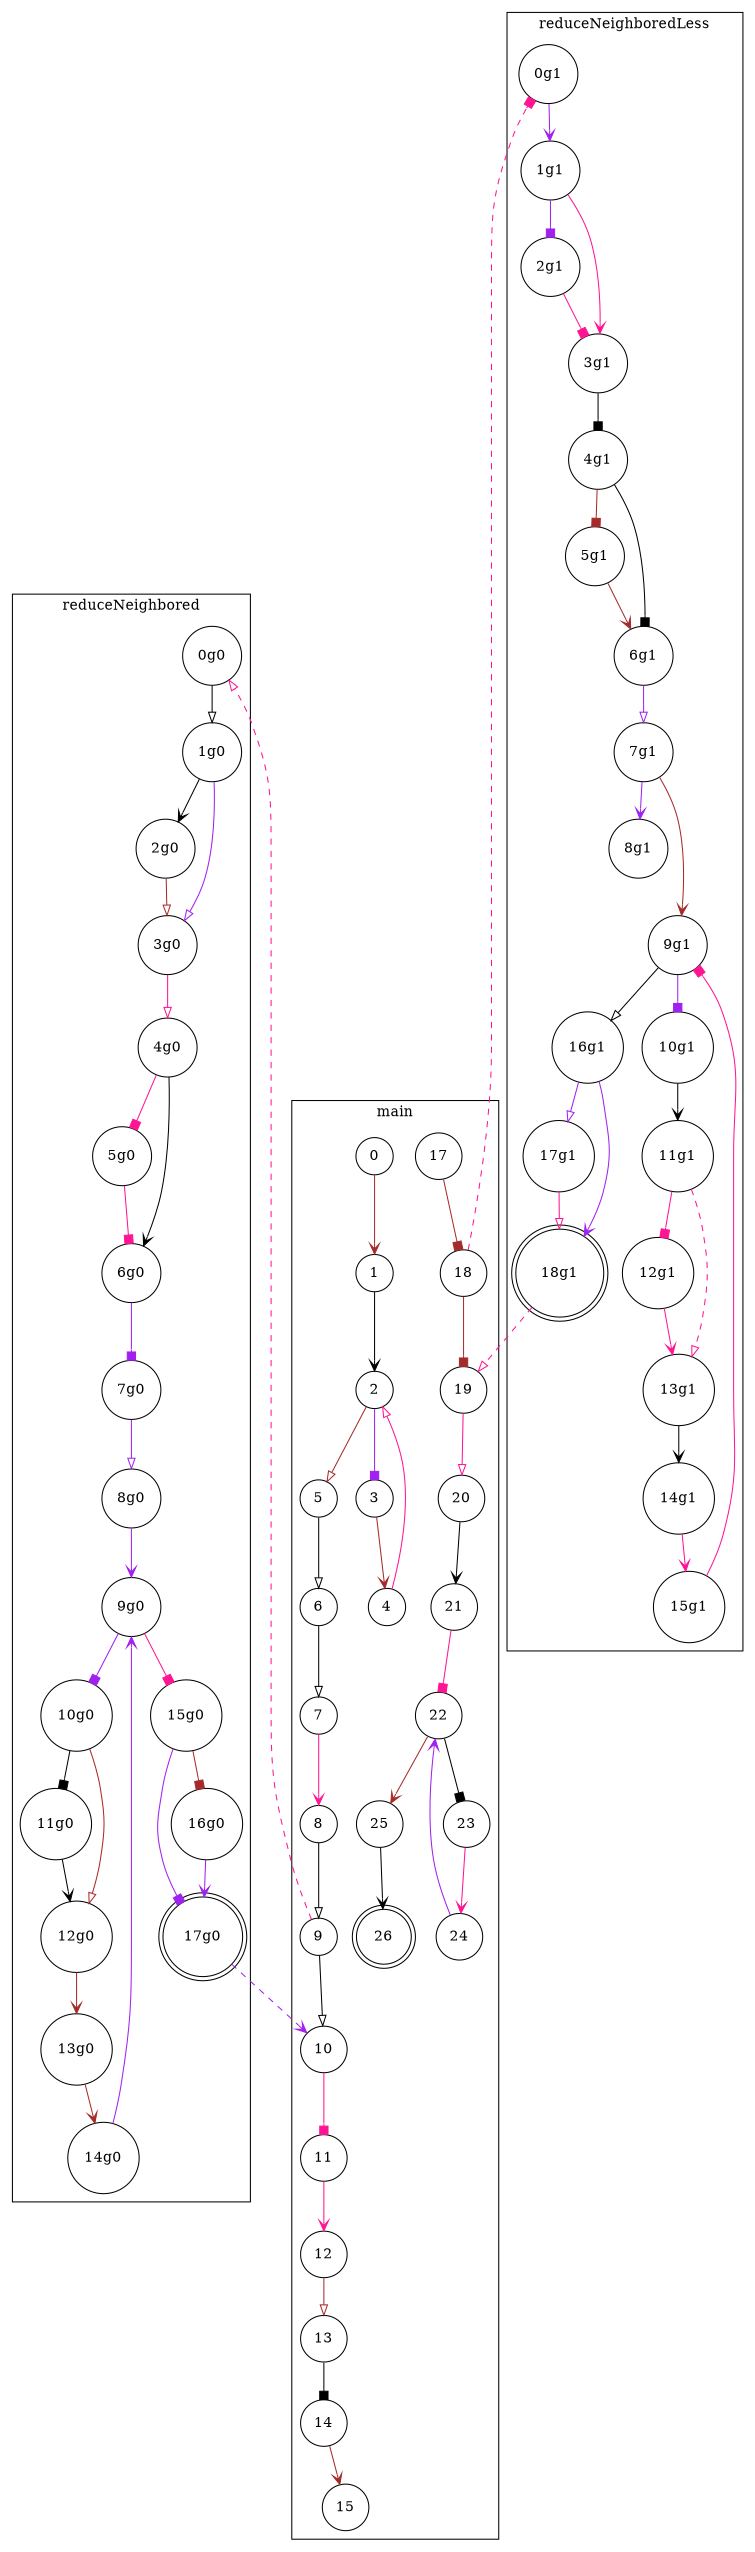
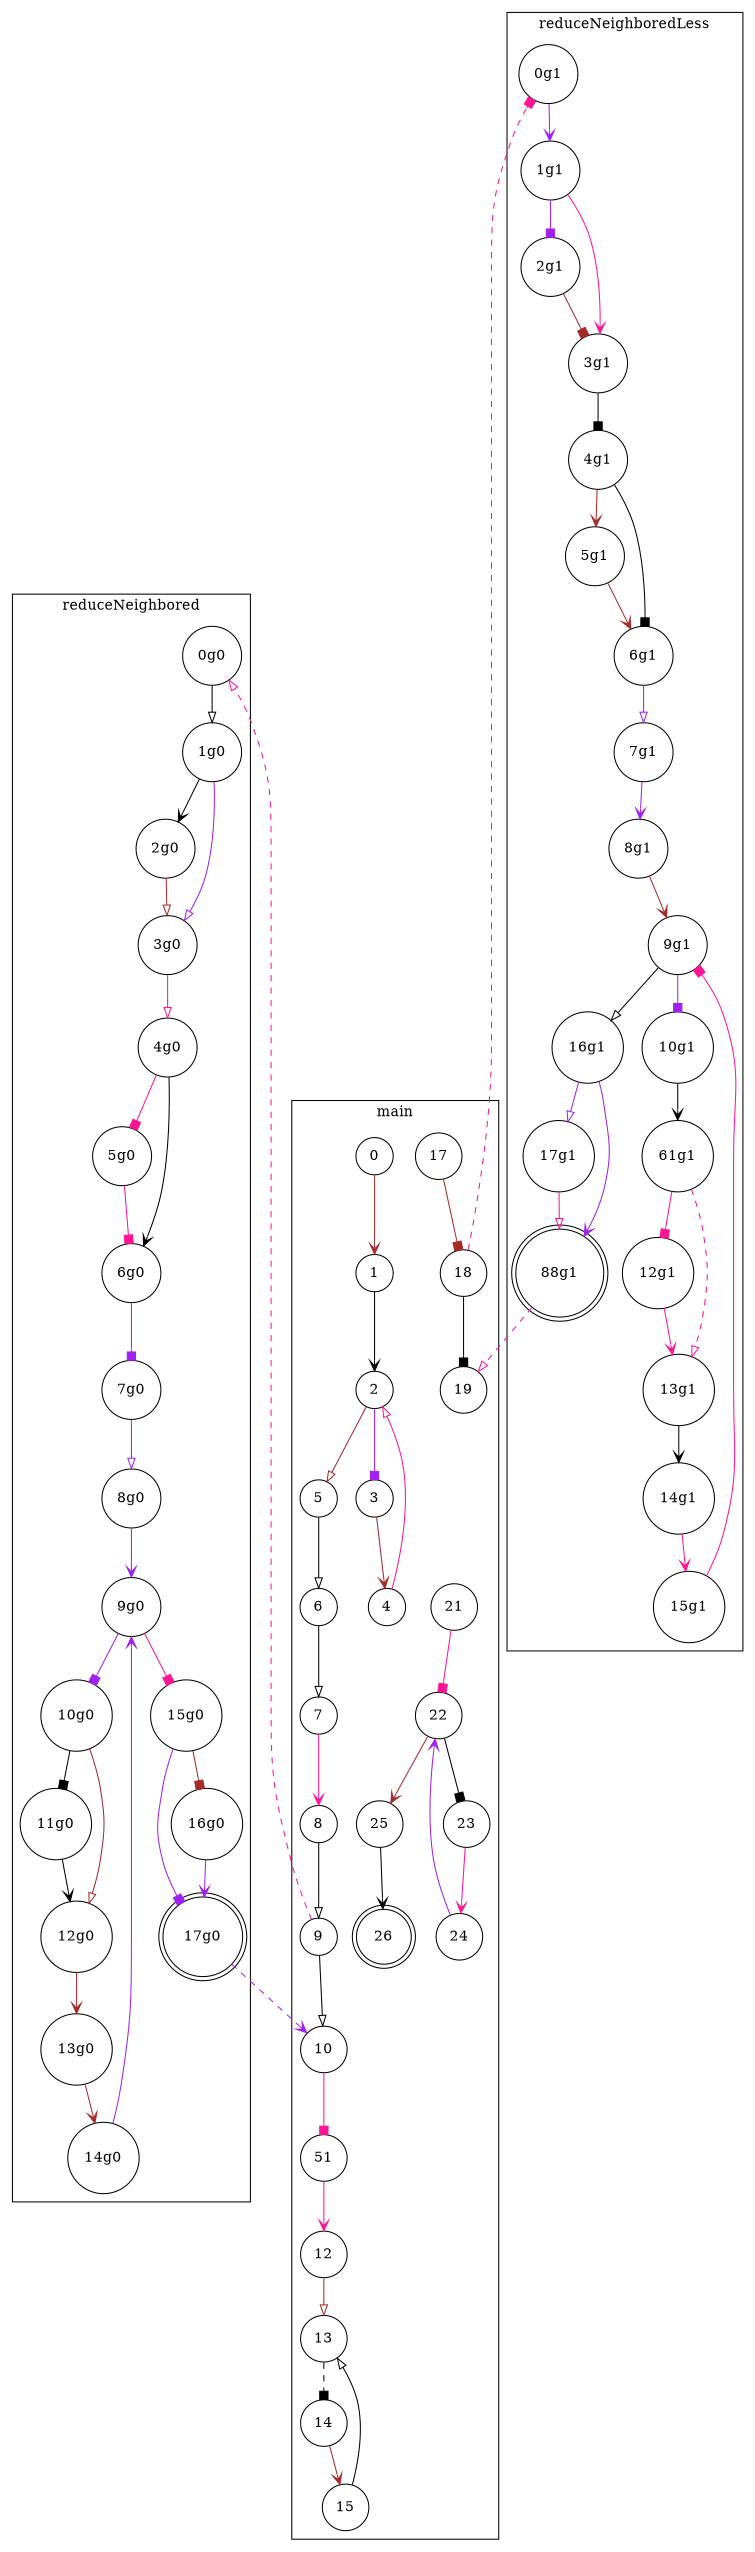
edge "2g1" -> "3g1": color deeppink -> brown
edge "4g1" -> "5g1": arrowhead box -> vee
edge "7g1" -> "9g1": now "8g1" -> "9g1"
node "11g1": label "11g1" -> "61g1"
node "18g1": label "18g1" -> "88g1"
edge "18" -> "19": color brown -> black
node "20": removed
node "11": label "11" -> "51"
edge "13" -> "14": style solid -> dashed
edge "15" -> "13": added
